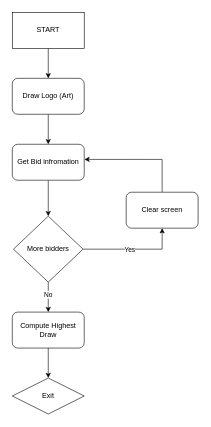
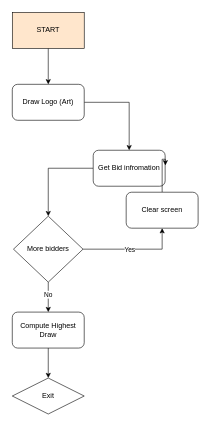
node "START": fillcolor #ffffff -> #ffe6cc
node "Draw Logo (Art)": moved (48, 96) -> (48, 102)
node "Get Bid infromation": moved (48, 162) -> (129, 168)
